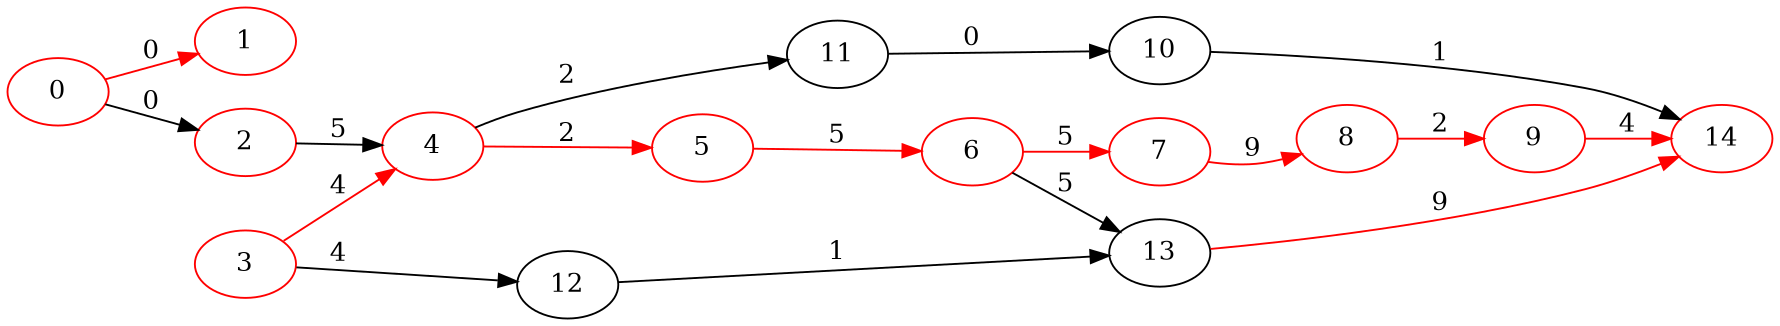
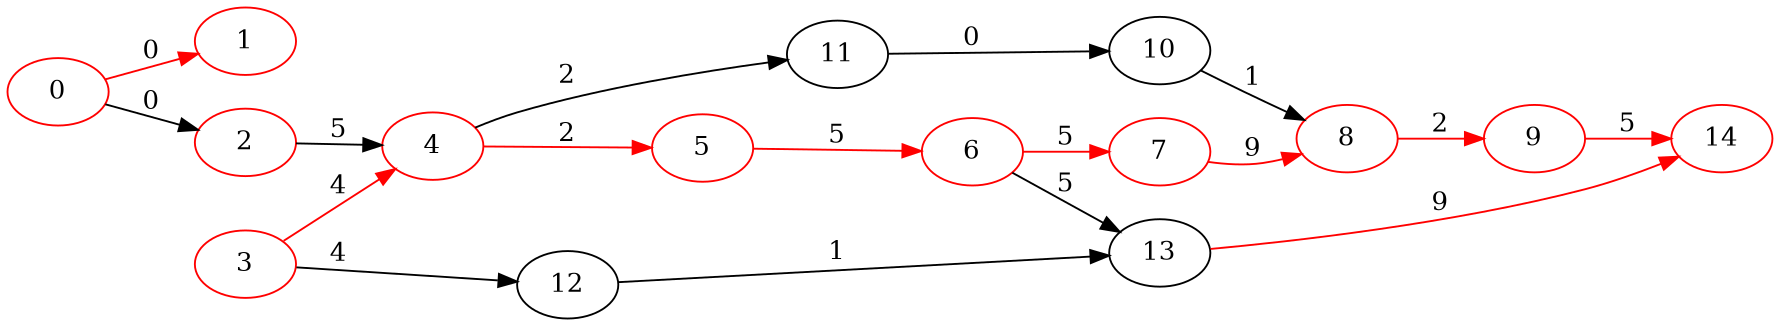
edge "10" -> "14": now "10" -> "8"
edge "9" -> "14": label "4" -> "5"
